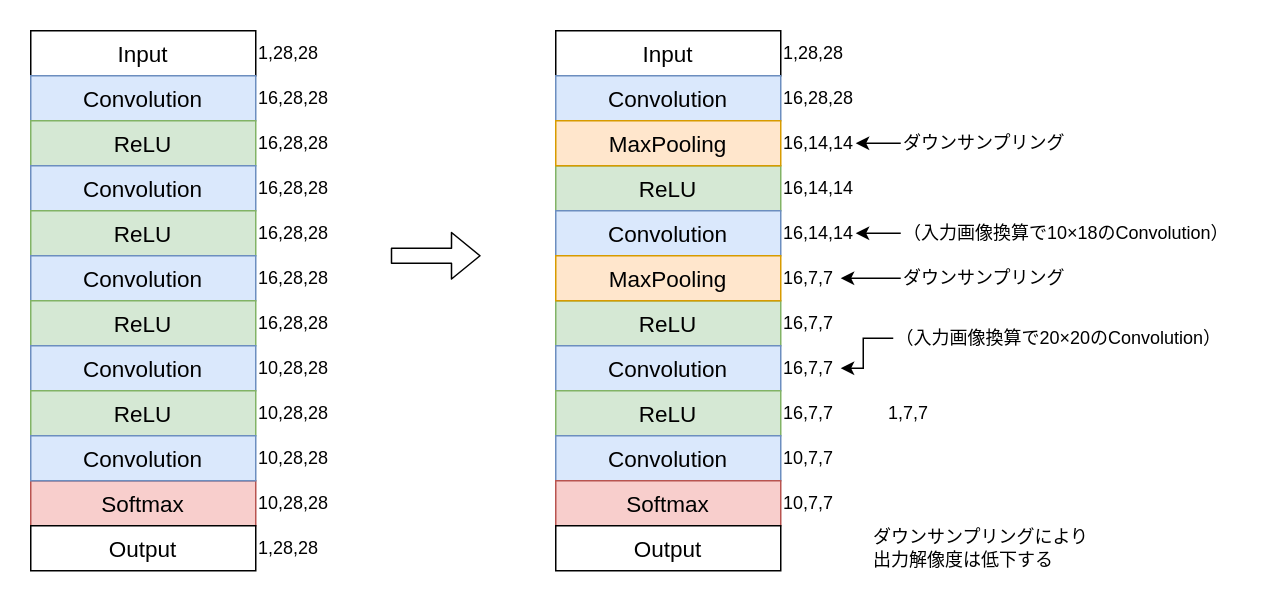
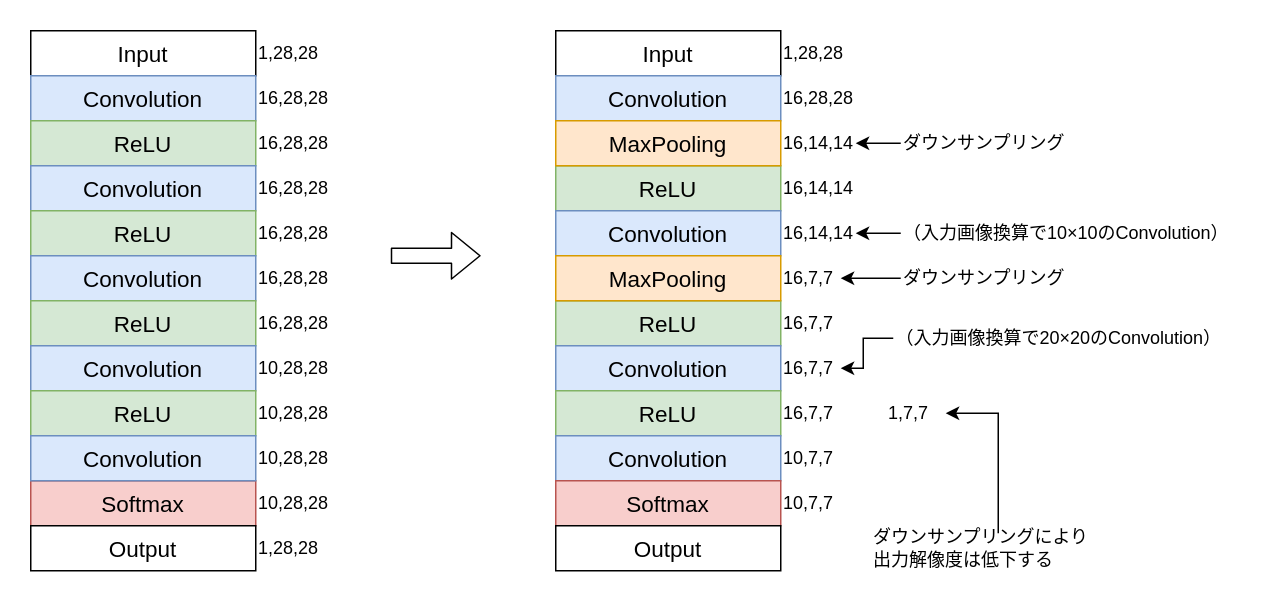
node "（入力画像換算で10×18のConvolution）": label "（入力画像換算で10×18のConvolution）" -> "（入力画像換算で10×10のConvolution）"
edge "ダウンサンプリングにより 出力解像度は低下する" -> "1,7,7": added
